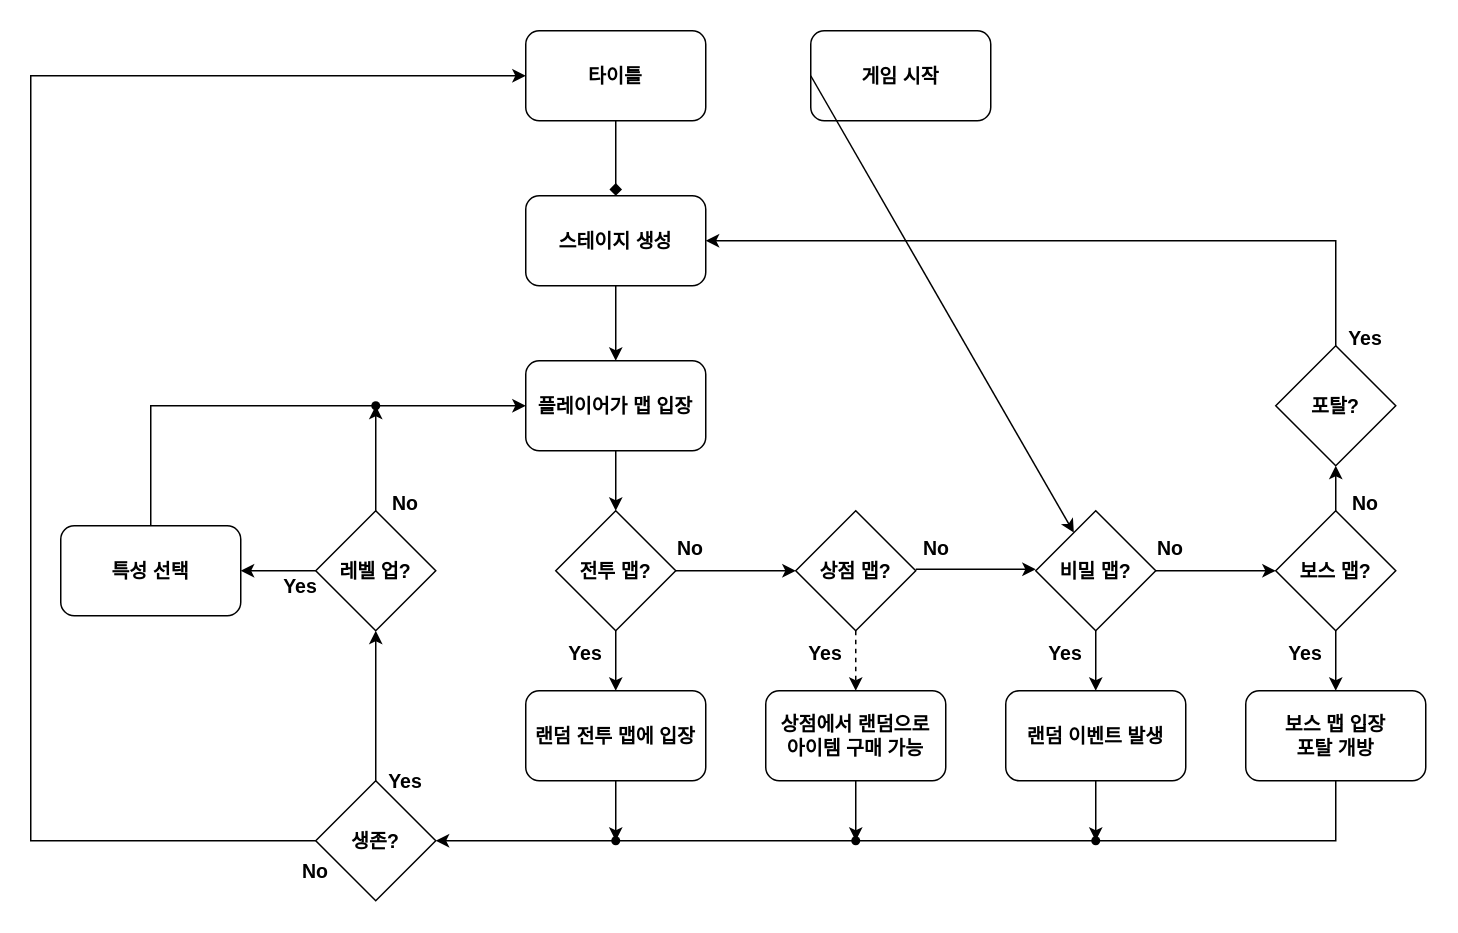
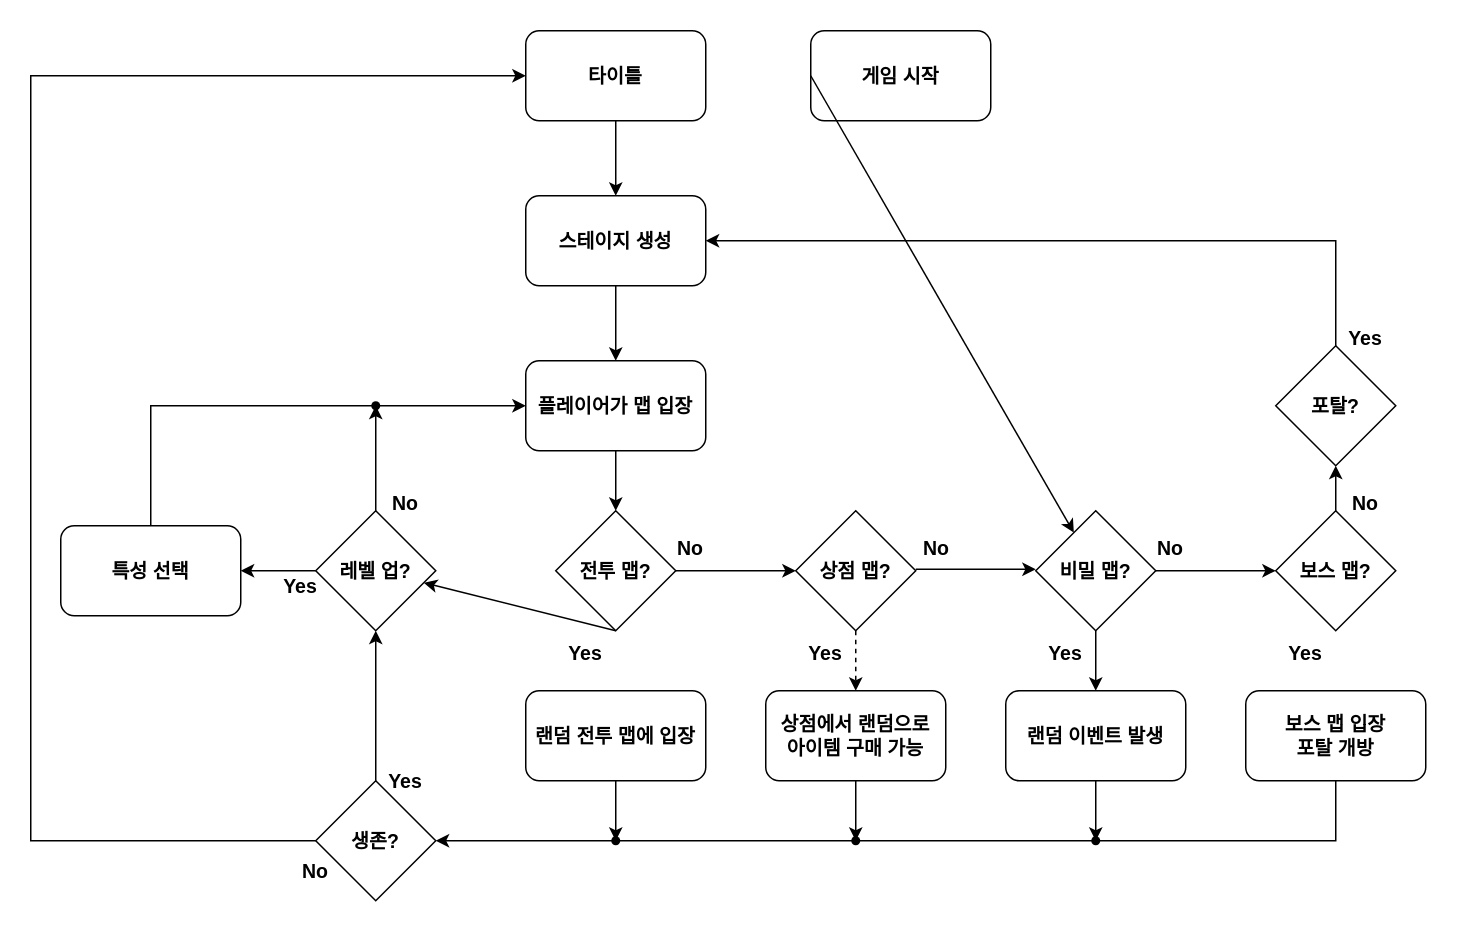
edge "타이틀" -> "스테이지 생성": arrowhead diamond -> classic
edge "전투 맵?" -> "랜덤 전투 맵에 입장": now "전투 맵?" -> "레벨 업?"
edge "보스 맵?" -> "보스 맵 입장포탈 개방": removed
